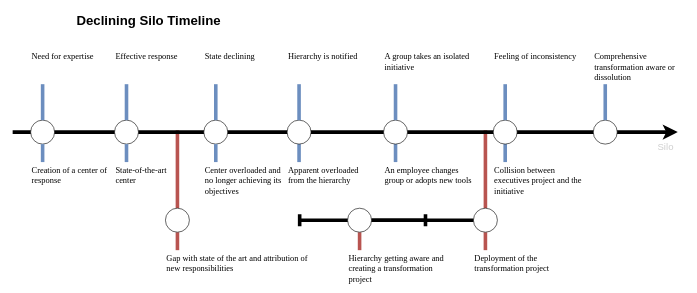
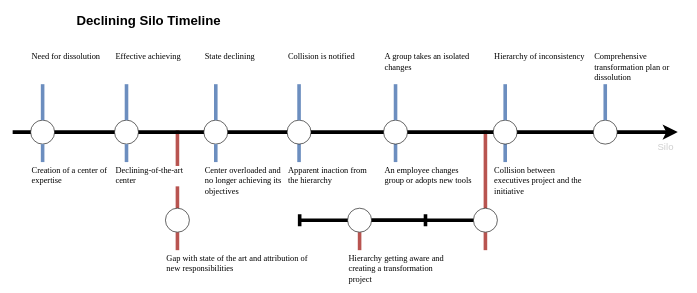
node "Need for expertise": label "Need for expertise" -> "Need for dissolution"
node "Effective response": label "Effective response" -> "Effective achieving"
node "Hierarchy is notified": label "Hierarchy is notified" -> "Collision is notified"
node "A group takes an isolated initiative": label "A group takes an isolated initiative" -> "A group takes an isolated changes"
node "Feeling of inconsistency": label "Feeling of inconsistency" -> "Hierarchy of inconsistency"
node "Comprehensive transformation aware or dissolution": label "Comprehensive transformation aware or dissolution" -> "Comprehensive transformation plan or dissolution"
node "Creation of a center of response": label "Creation of a center of response" -> "Creation of a center of expertise"
node "State-of-the-art center": label "State-of-the-art center" -> "Declining-of-the-art center"
node "Apparent overloaded from the hierarchy": label "Apparent overloaded from the hierarchy" -> "Apparent inaction from the hierarchy"
node "Deployment of the transformation project": removed
